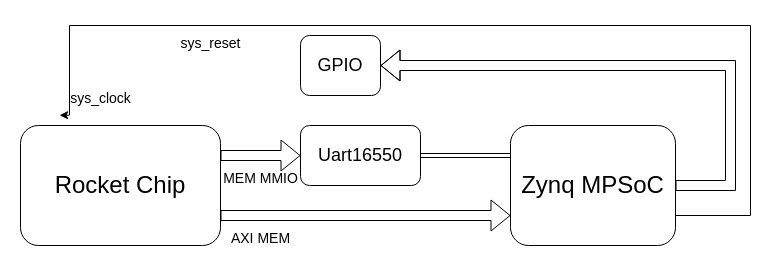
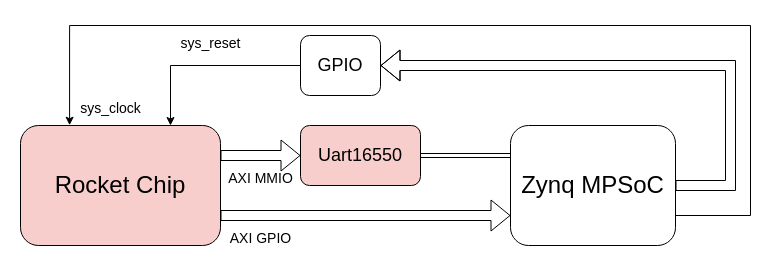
edge "GPIO" -> "Rocket Chip": added
node "sys_clock": moved (101, 96) -> (111, 106)
node "Uart16550": fillcolor #ffffff -> #f8cecc
node "MEM MMIO": label "MEM MMIO" -> "AXI MMIO"
node "Rocket Chip": fillcolor #ffffff -> #f8cecc
node "AXI MEM": label "AXI MEM" -> "AXI GPIO"
